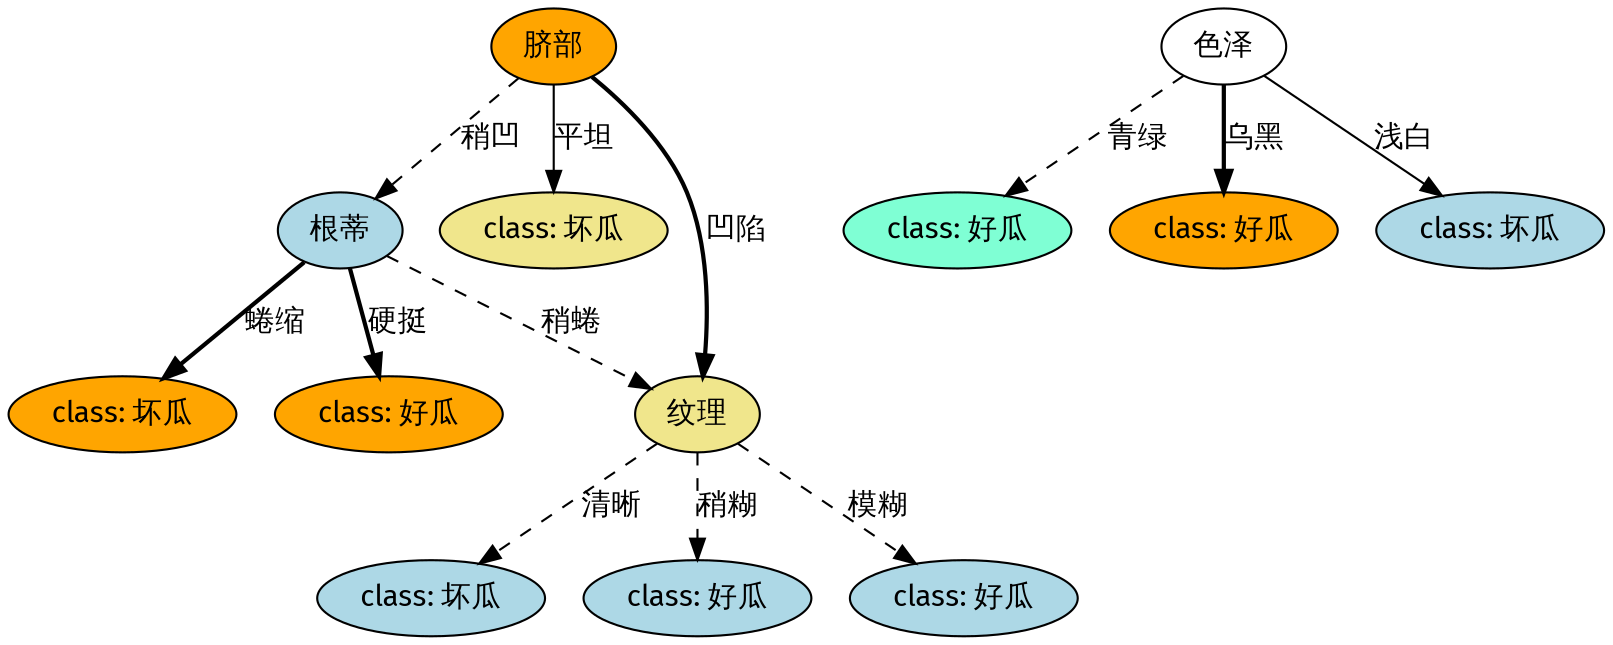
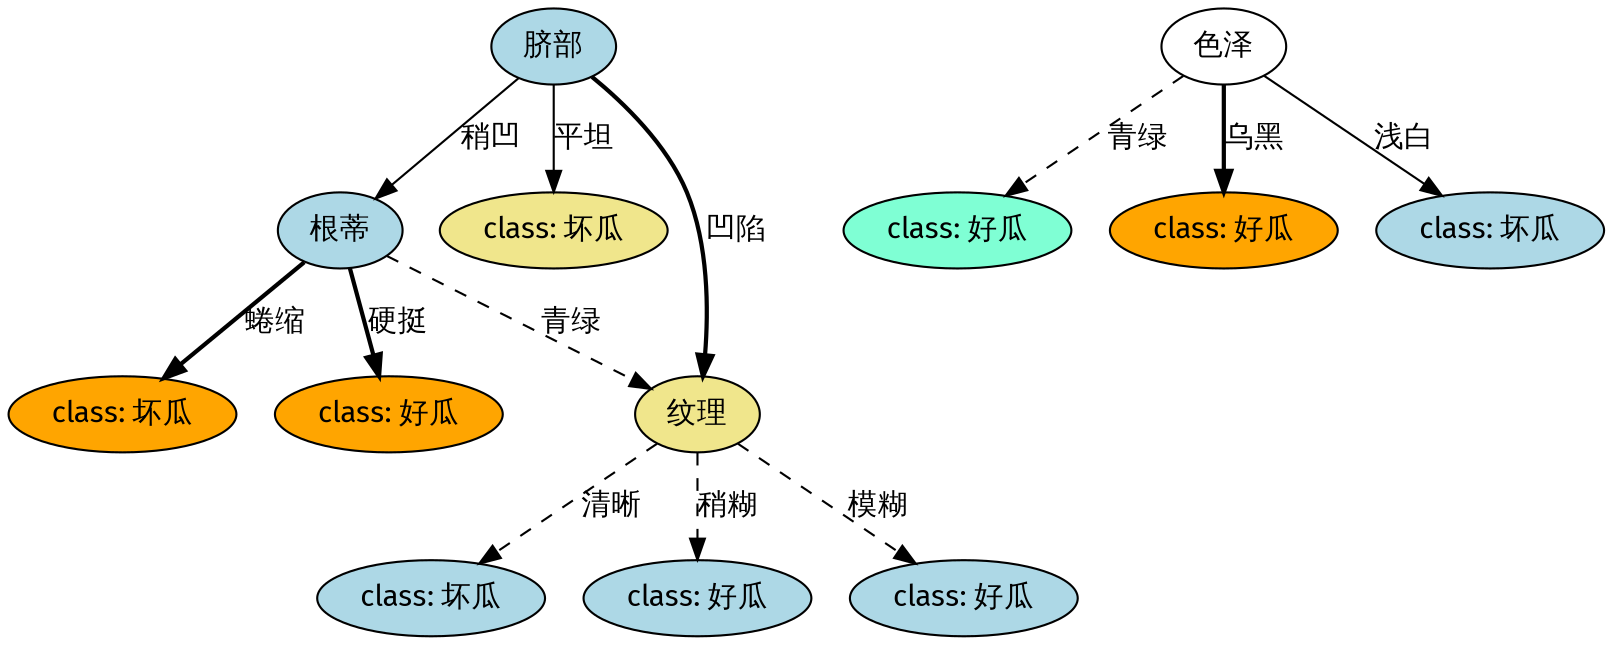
node "脐部": fillcolor orange -> lightblue
edge "脐部" -> "根蒂": style dashed -> solid
edge "根蒂" -> "纹理": label "稍蜷" -> "青绿"
